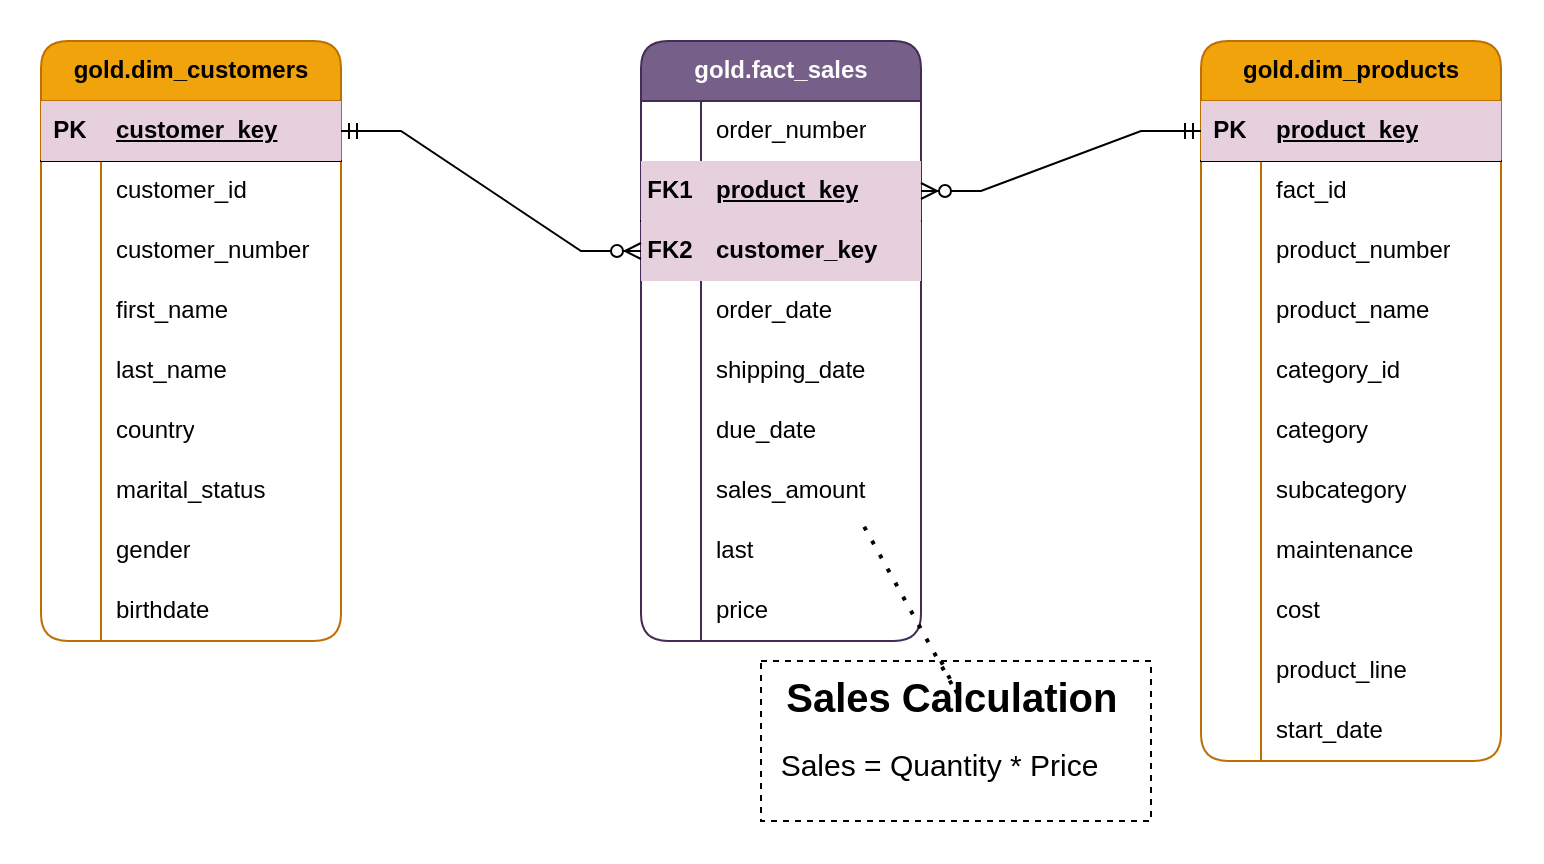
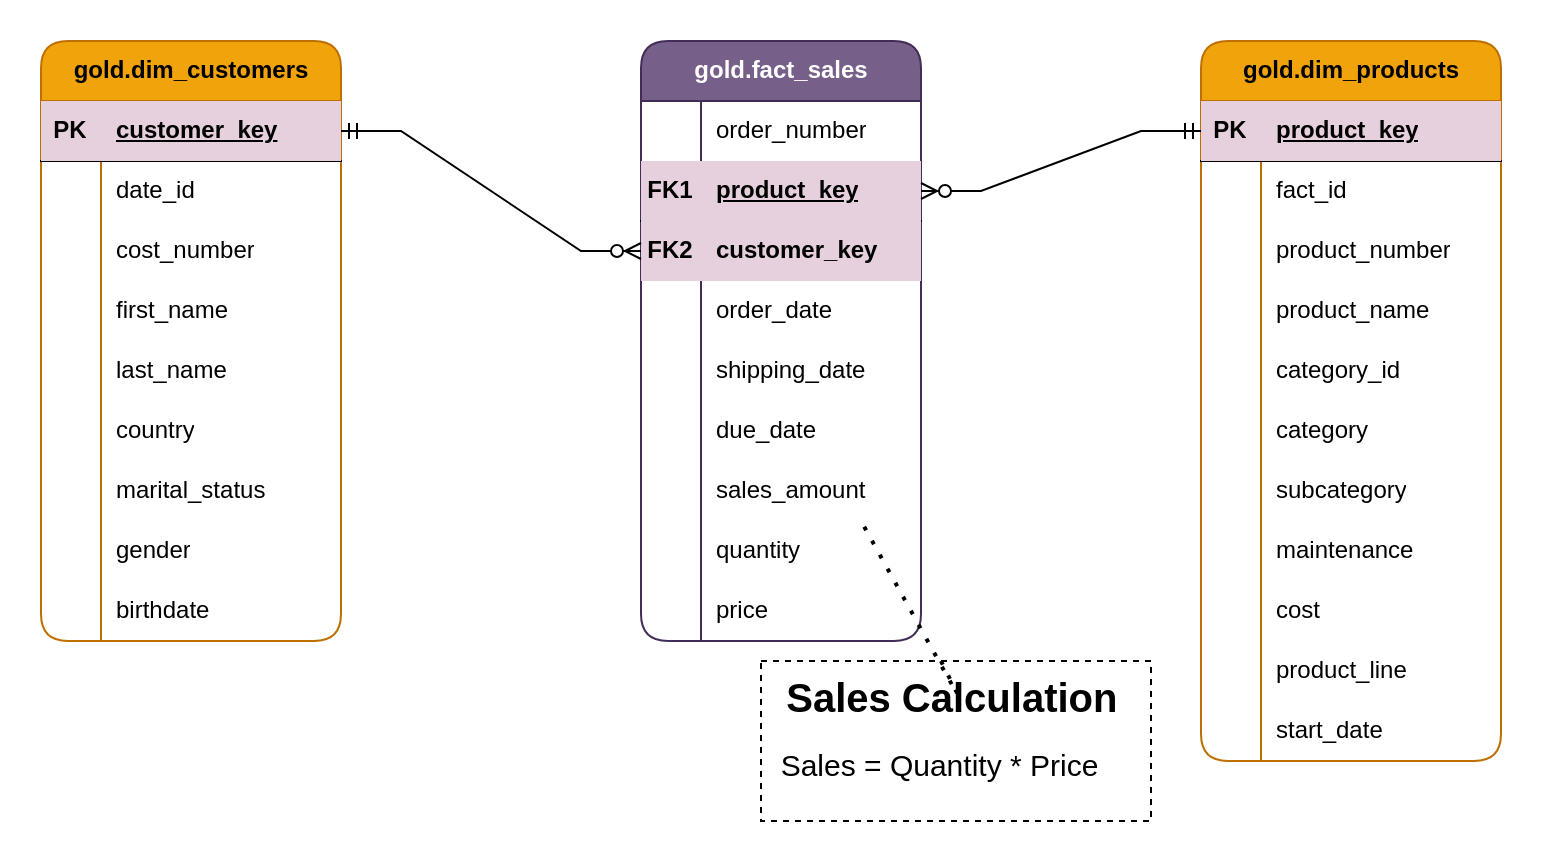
node "customer_id": label "customer_id" -> "date_id"
node "customer_number": label "customer_number" -> "cost_number"
node "last": label "last" -> "quantity"
